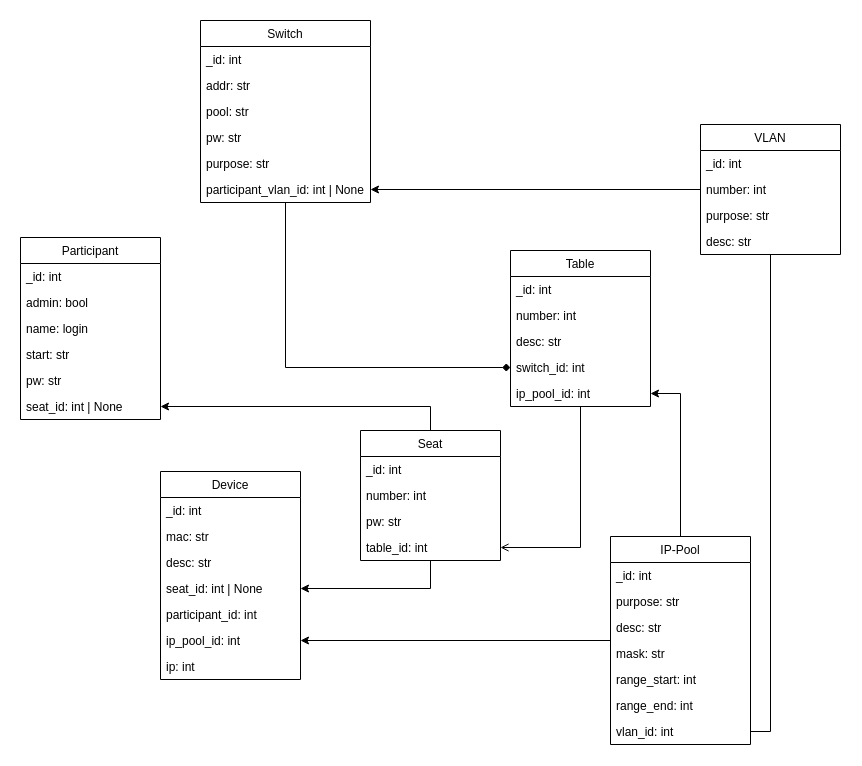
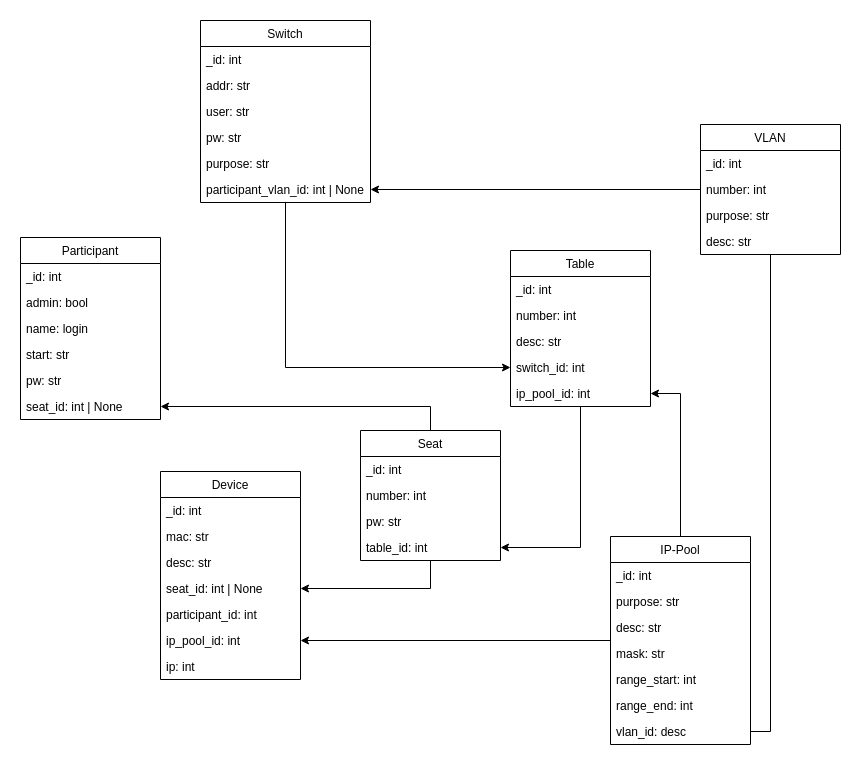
node "pool: str": label "pool: str" -> "user: str"
edge "Switch" -> "switch_id: int": arrowhead diamond -> classic
edge "Table" -> "table_id: int": arrowhead open -> classic
node "vlan_id: int": label "vlan_id: int" -> "vlan_id: desc"
